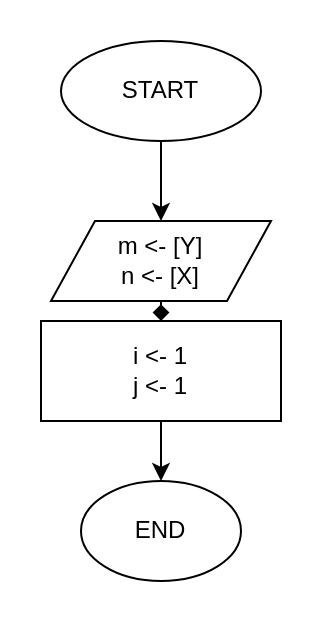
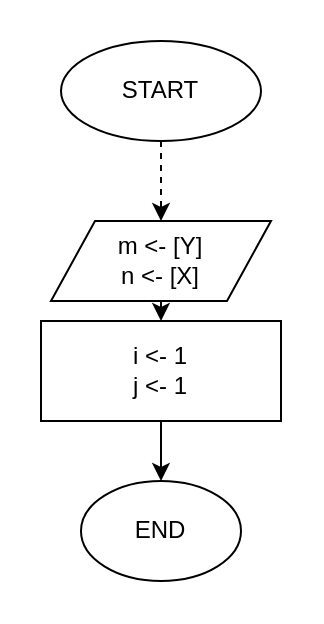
edge "START" -> "m <- [Y] n <- [X]": style solid -> dashed
edge "m <- [Y] n <- [X]" -> "i <- 1 j <- 1": arrowhead diamond -> classic
